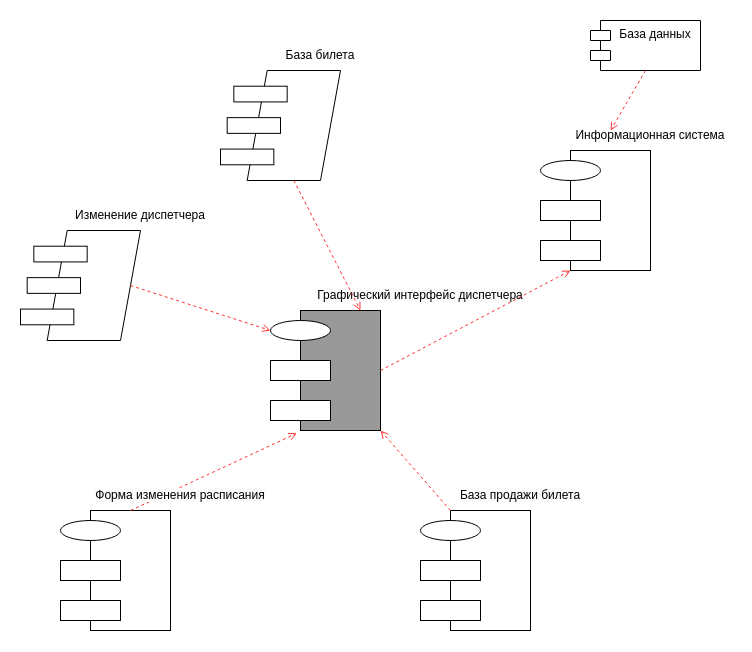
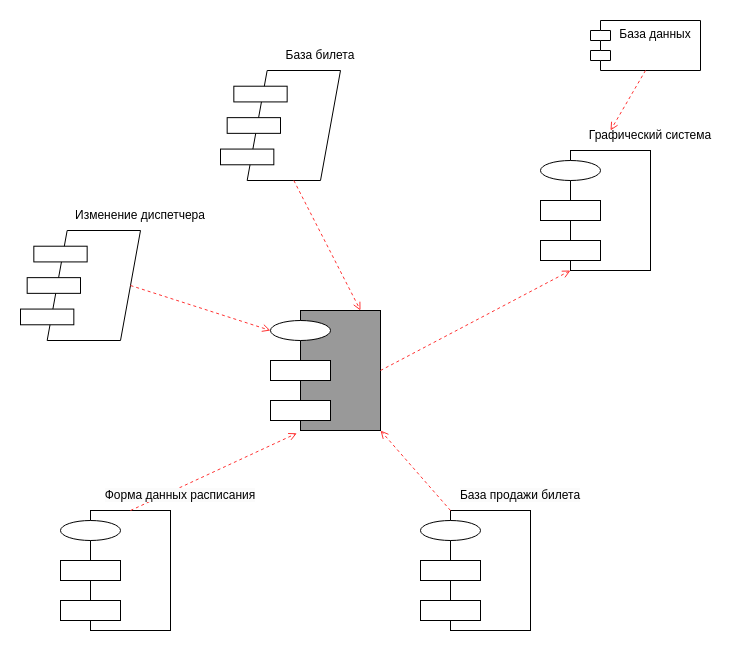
node "Информационная система": label "Информационная система" -> "Графический система"
node "Графический интерфейс диспетчера": removed
node "Форма изменения расписания": label "Форма изменения расписания" -> "Форма данных расписания"
